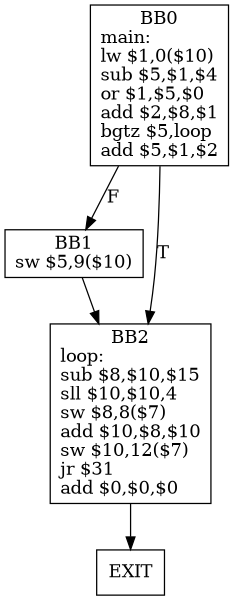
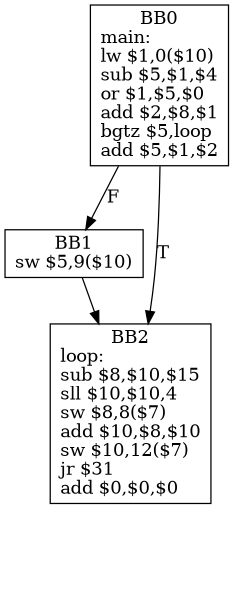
node "EXIT": removed
